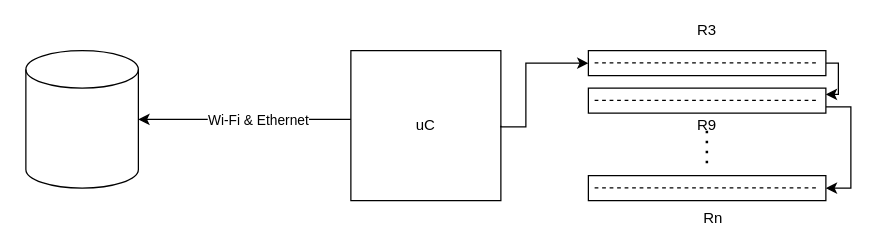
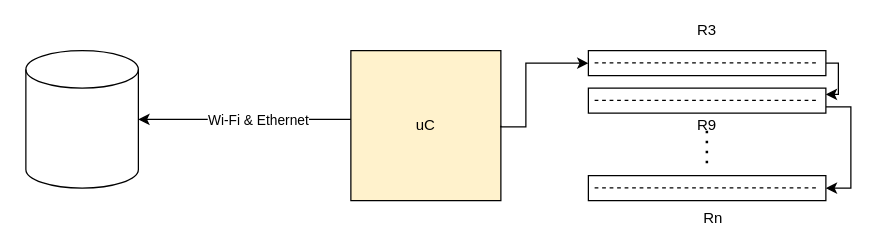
node "uC": fillcolor #ffffff -> #fff2cc
